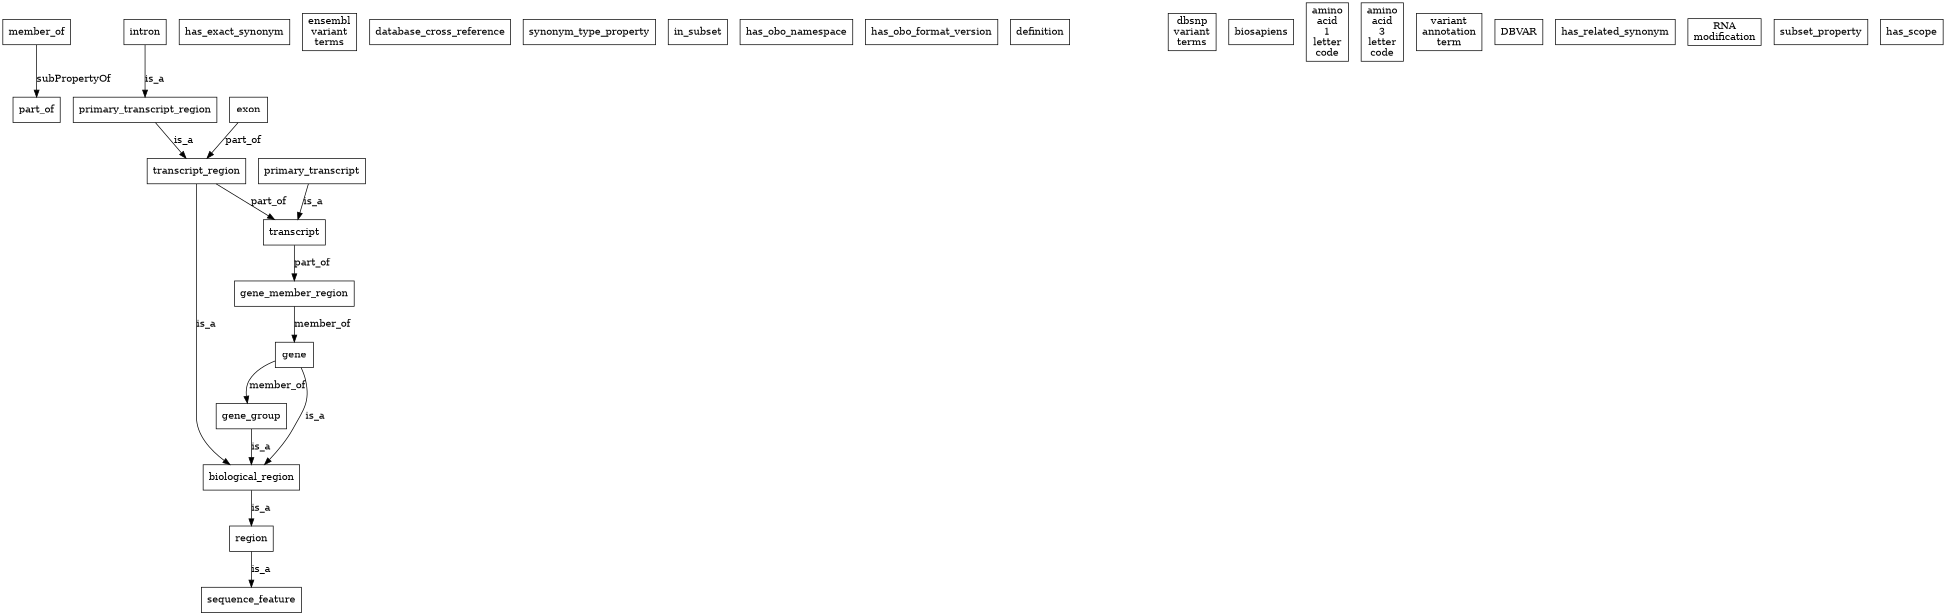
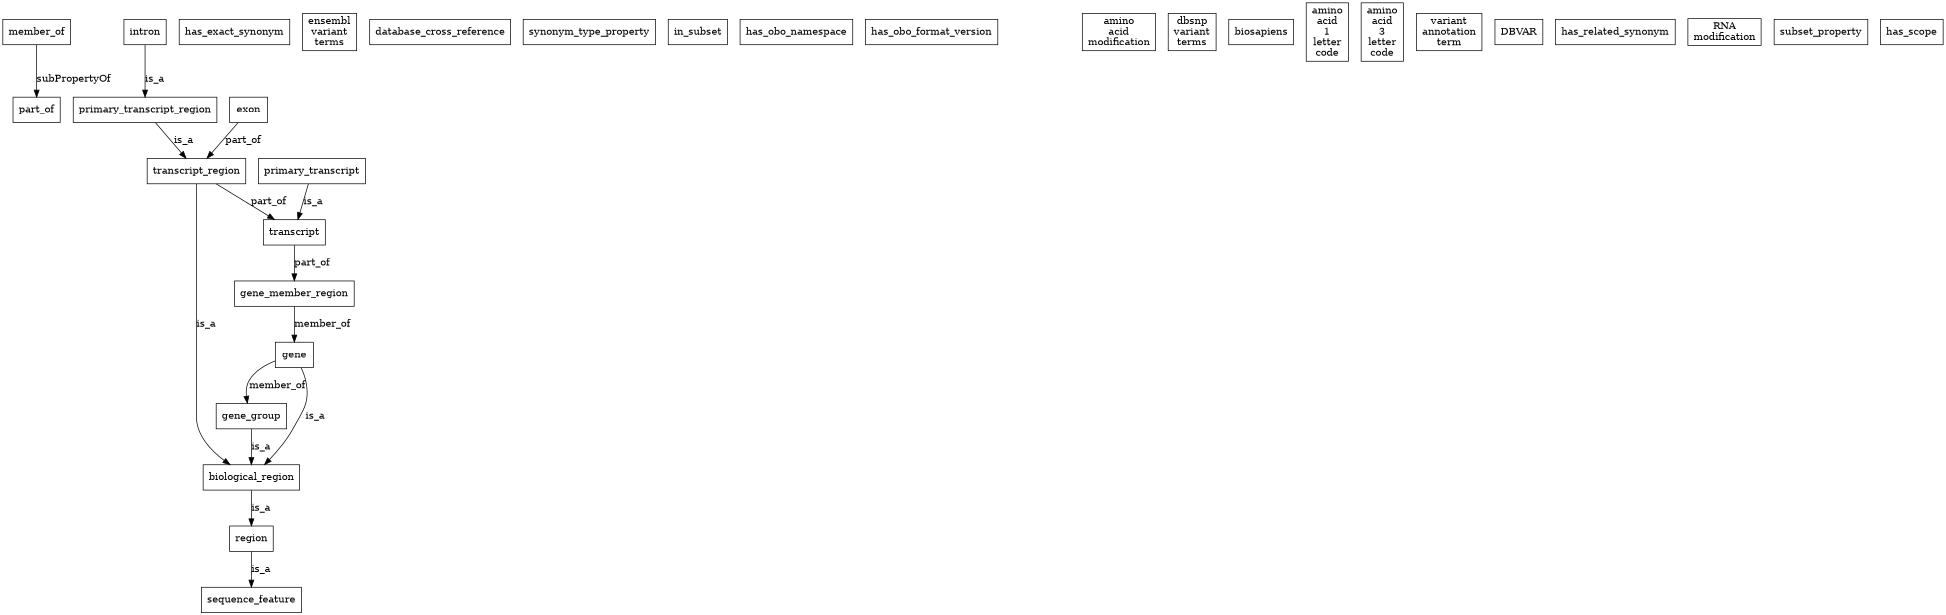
node "definition": removed
node "amino acid modification": added
